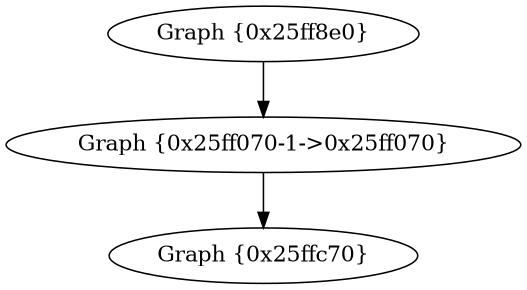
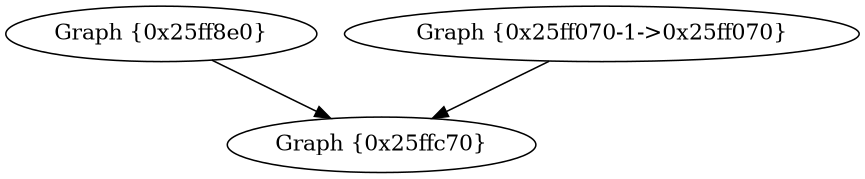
edge "Graph {0x25ff8e0}" -> "Graph {0x25ff070-1->0x25ff070}": now "Graph {0x25ff8e0}" -> "Graph {0x25ffc70}"
